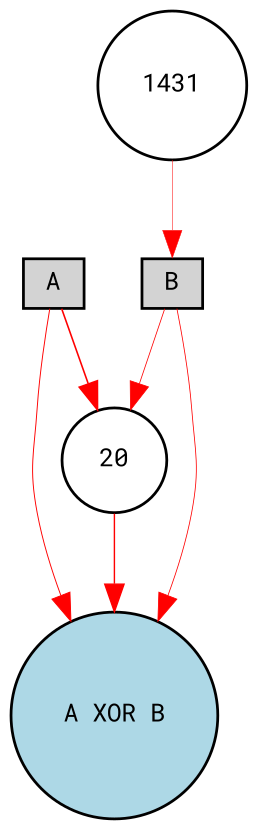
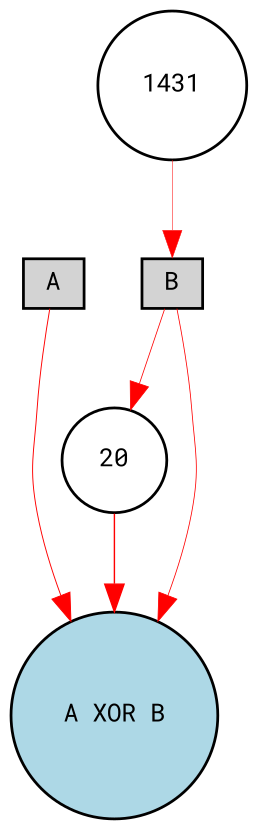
edge "A" -> "20": removed
